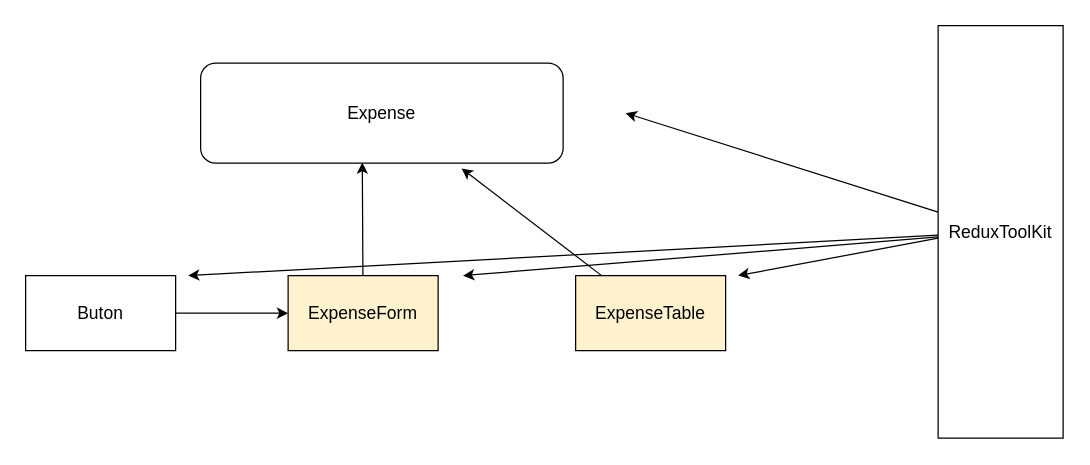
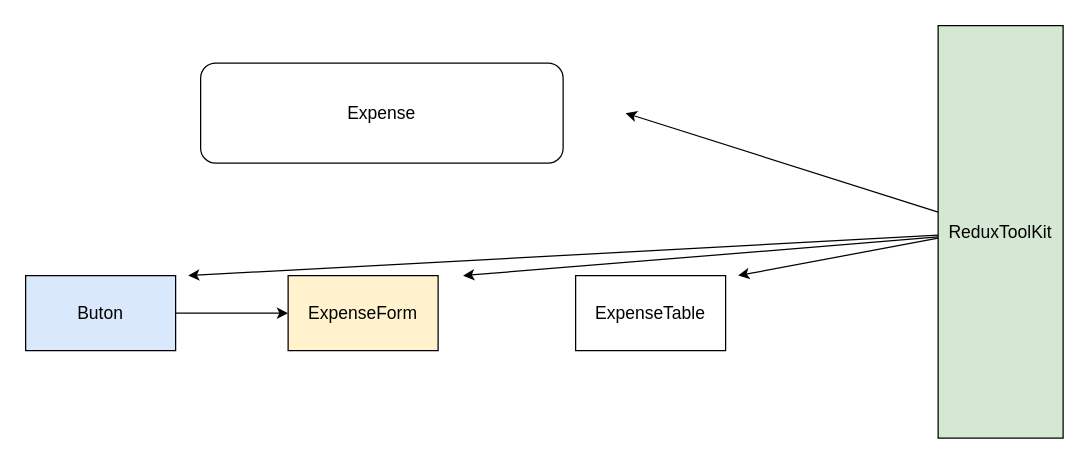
edge "ExpenseForm" -> "Expense": removed
edge "ExpenseTable" -> "Expense": removed
node "ReduxToolKit": fillcolor #ffffff -> #d5e8d4
node "Buton": fillcolor #ffffff -> #dae8fc
node "ExpenseTable": fillcolor #fff2cc -> #ffffff
